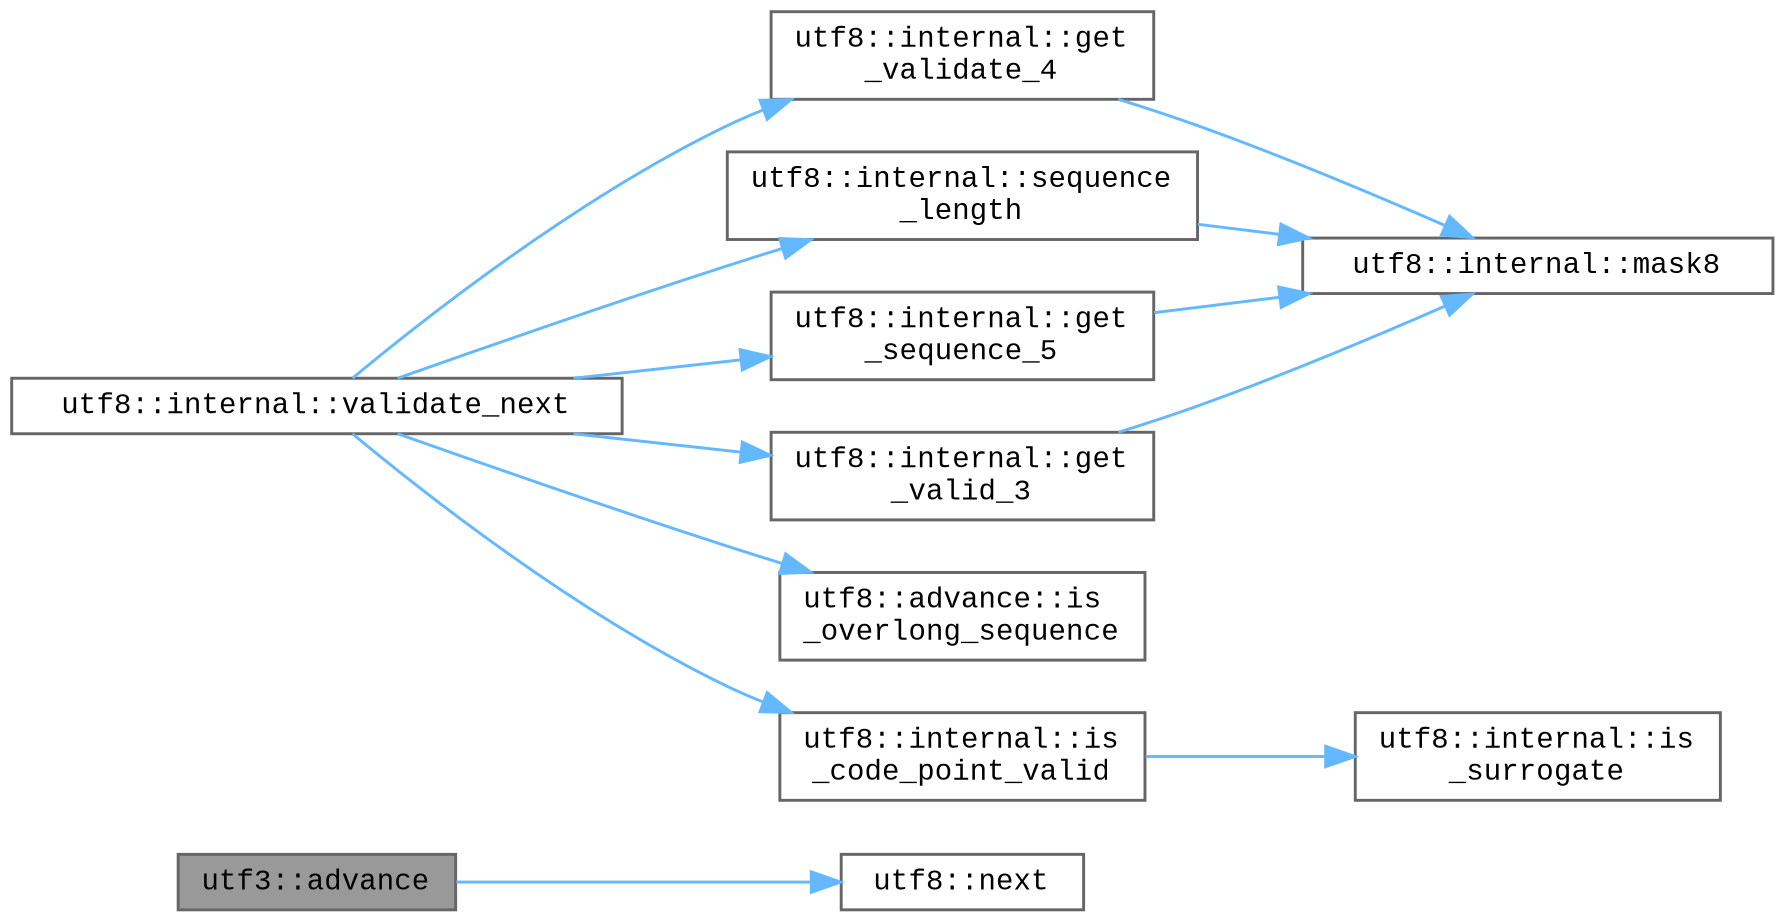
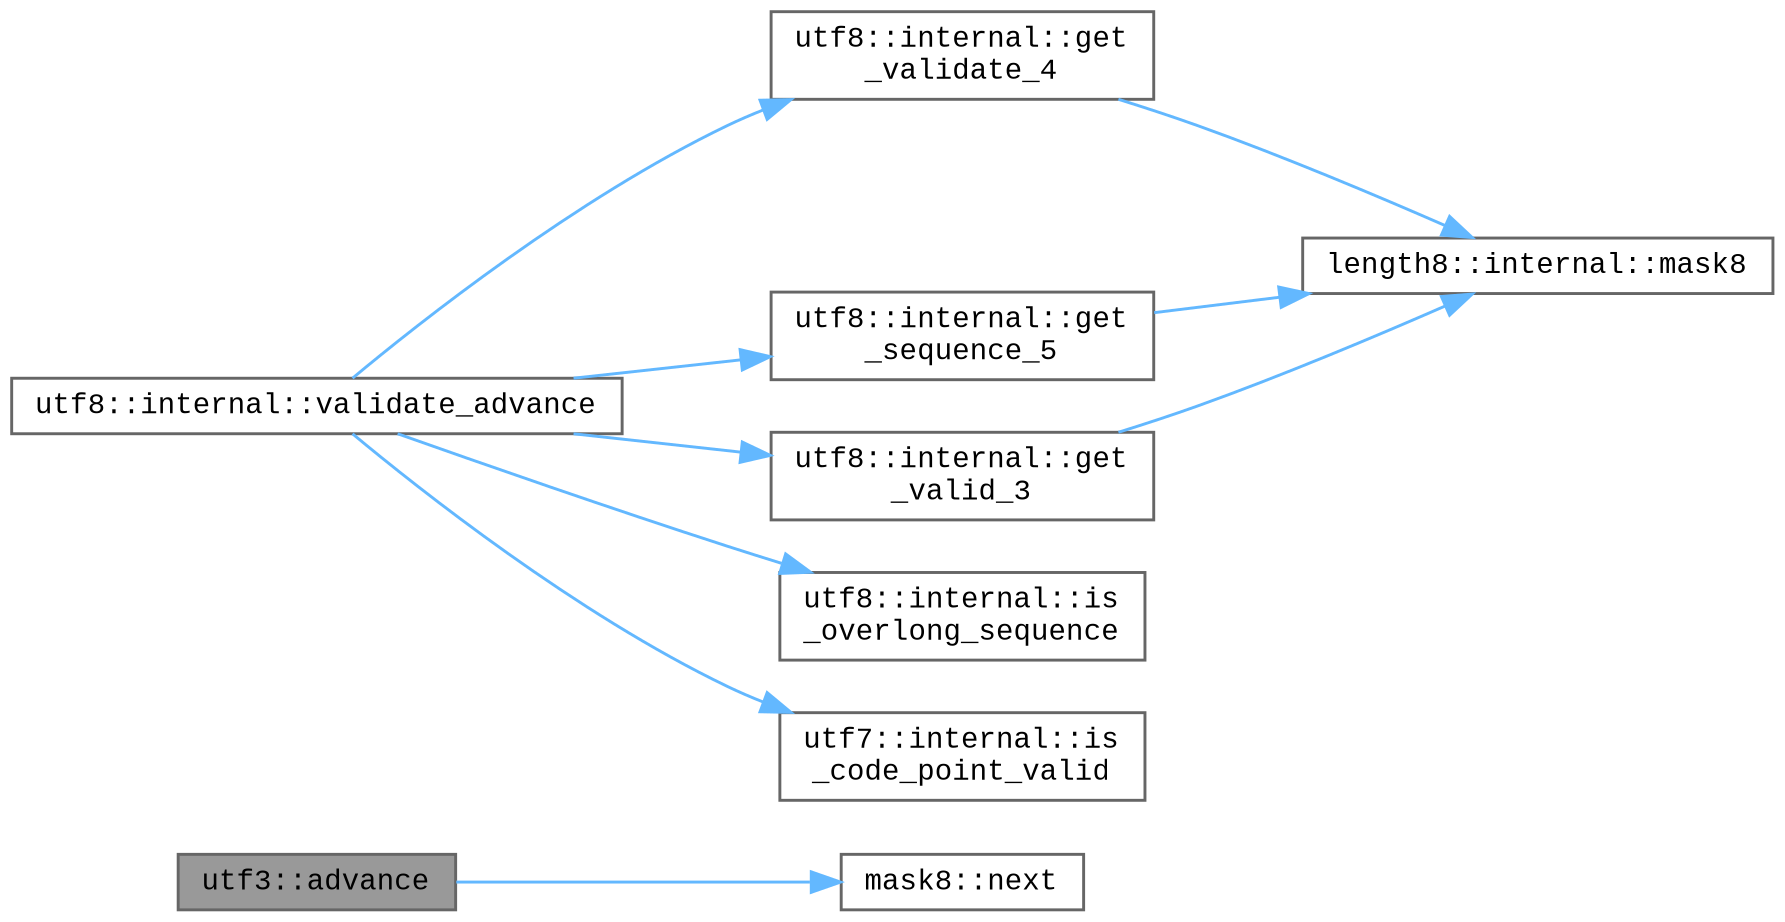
node "utf8::internal::sequence _length": removed
node "utf8::internal::mask8": label "utf8::internal::mask8" -> "length8::internal::mask8"
node "utf8::internal::validate_next": label "utf8::internal::validate_next" -> "utf8::internal::validate_advance"
node "utf8::advance::is _overlong_sequence": label "utf8::advance::is _overlong_sequence" -> "utf8::internal::is _overlong_sequence"
node "utf8::internal::is _code_point_valid": label "utf8::internal::is _code_point_valid" -> "utf7::internal::is _code_point_valid"
node "utf8::internal::is _surrogate": removed
node "utf8::next": label "utf8::next" -> "mask8::next"
